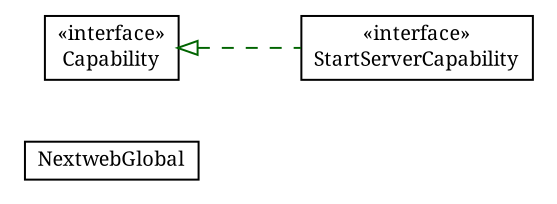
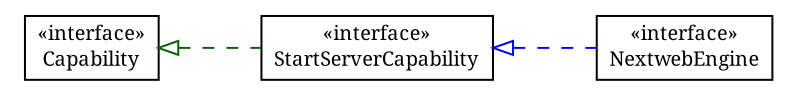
node "NextwebEngine": added
node "NextwebGlobal": removed
